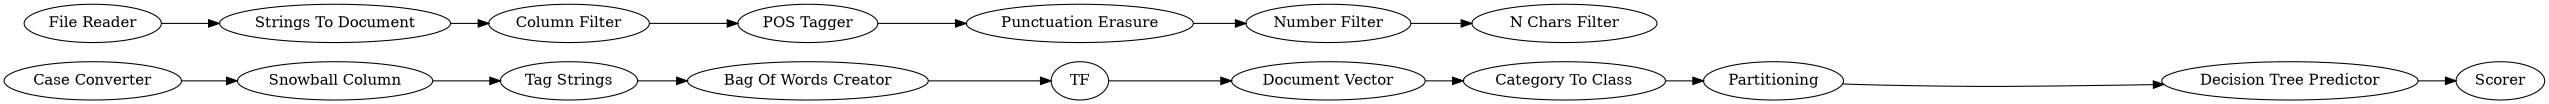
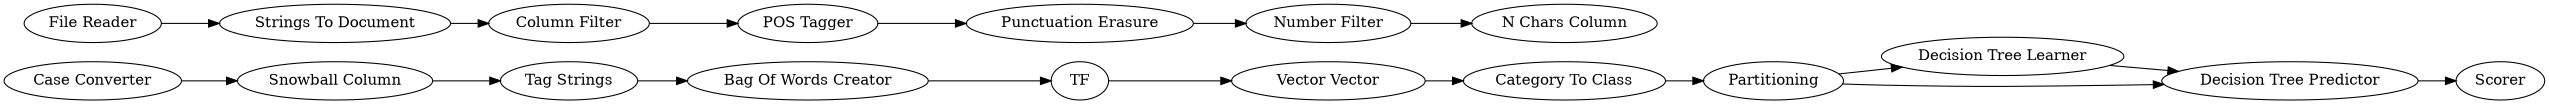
node "N Chars Filter": label "N Chars Filter" -> "N Chars Column"
node "Decision Tree Learner": added
node "Document Vector": label "Document Vector" -> "Vector Vector"
